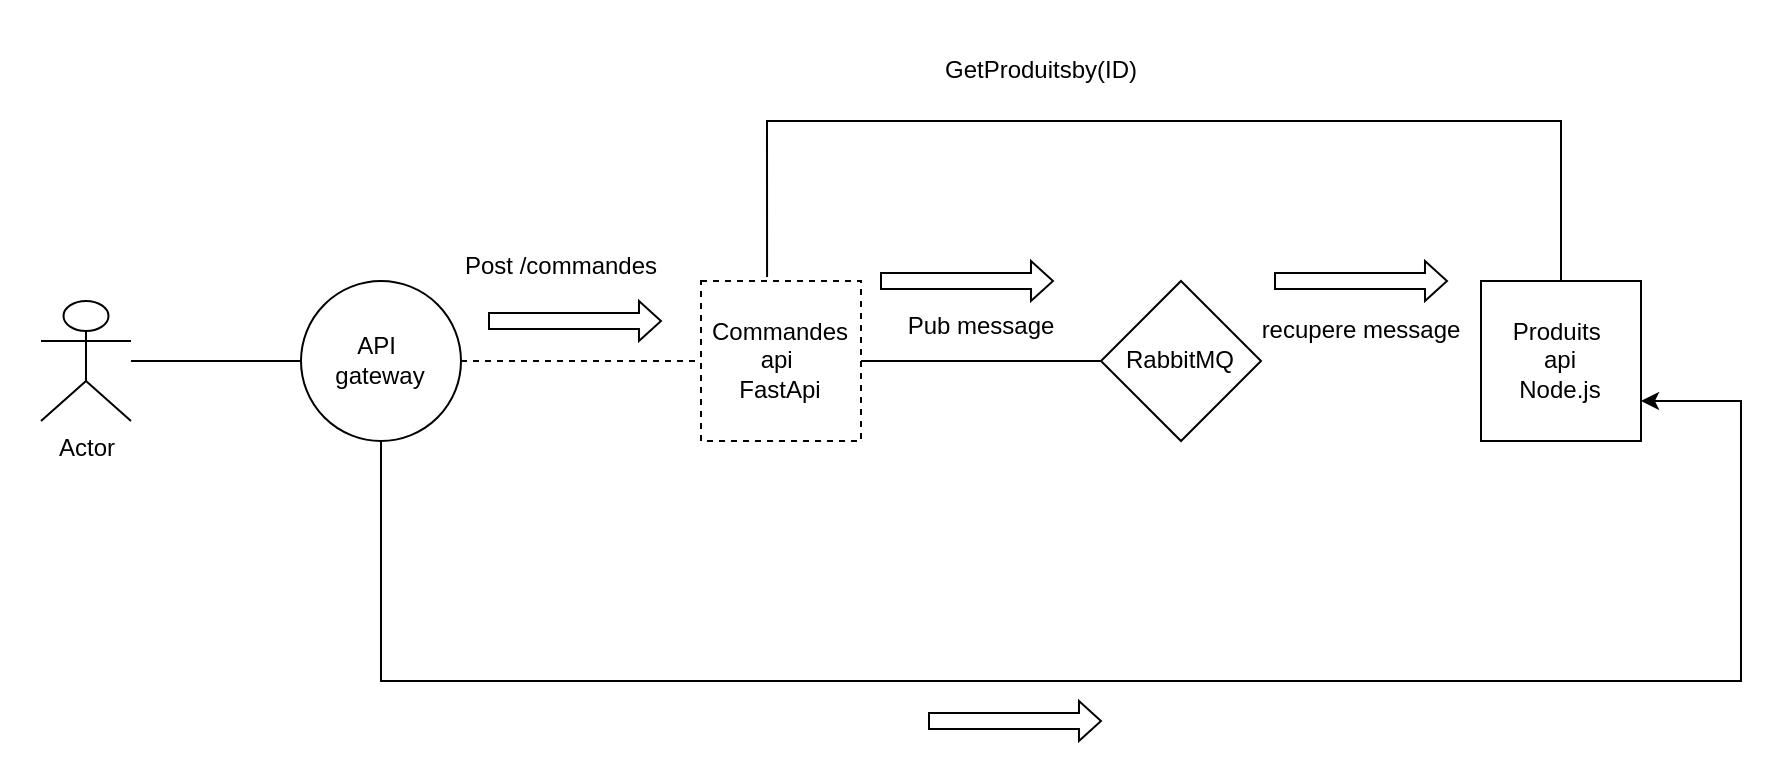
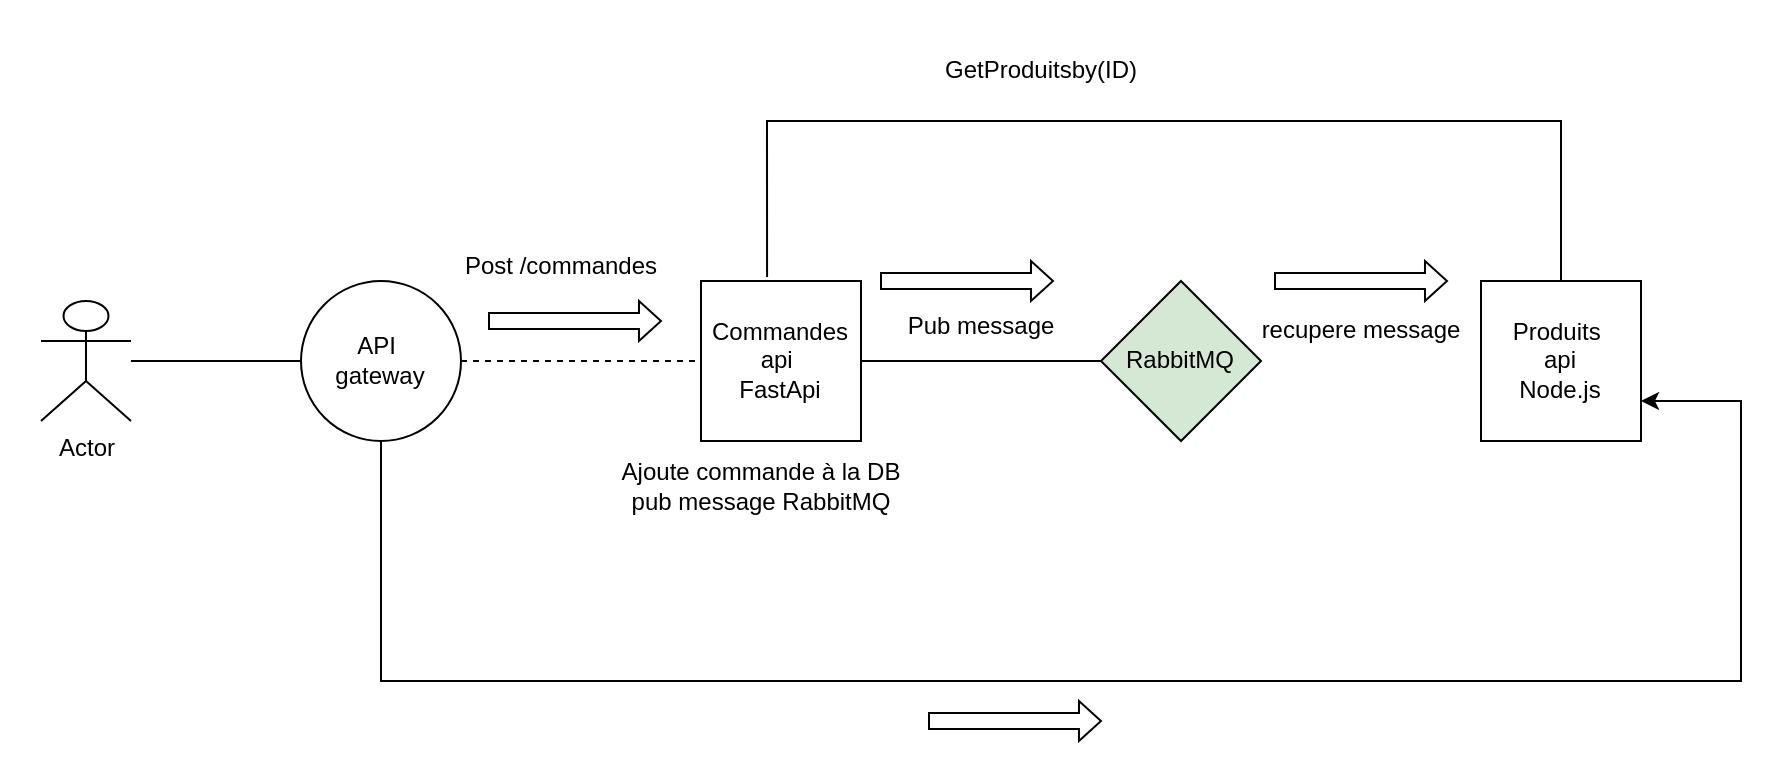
node "Commandes api FastApi": style dashed -> solid
node "RabbitMQ": fillcolor #ffffff -> #d5e8d4
node "Ajoute commande à la DB pub message RabbitMQ": added
